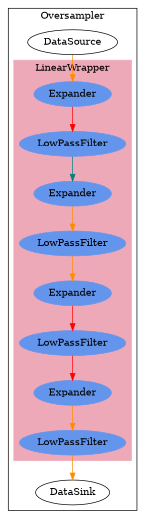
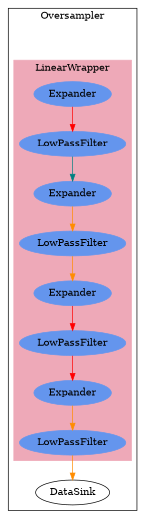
node "DataSource": removed
